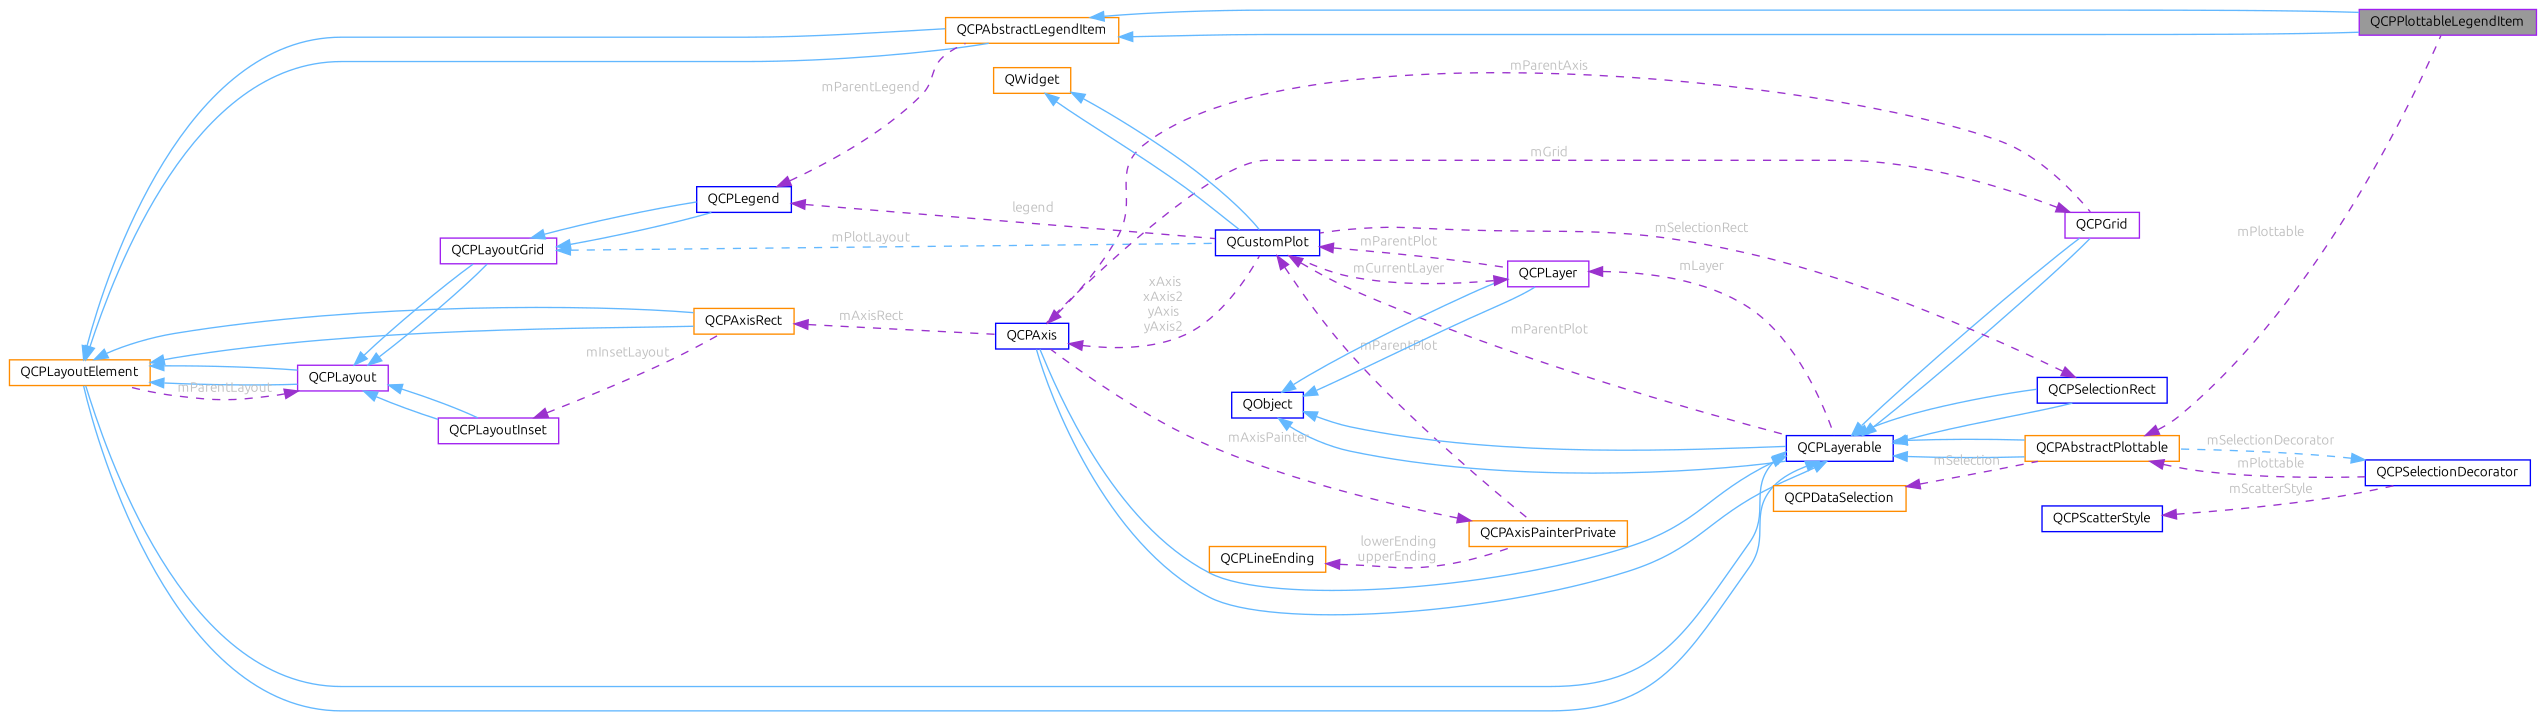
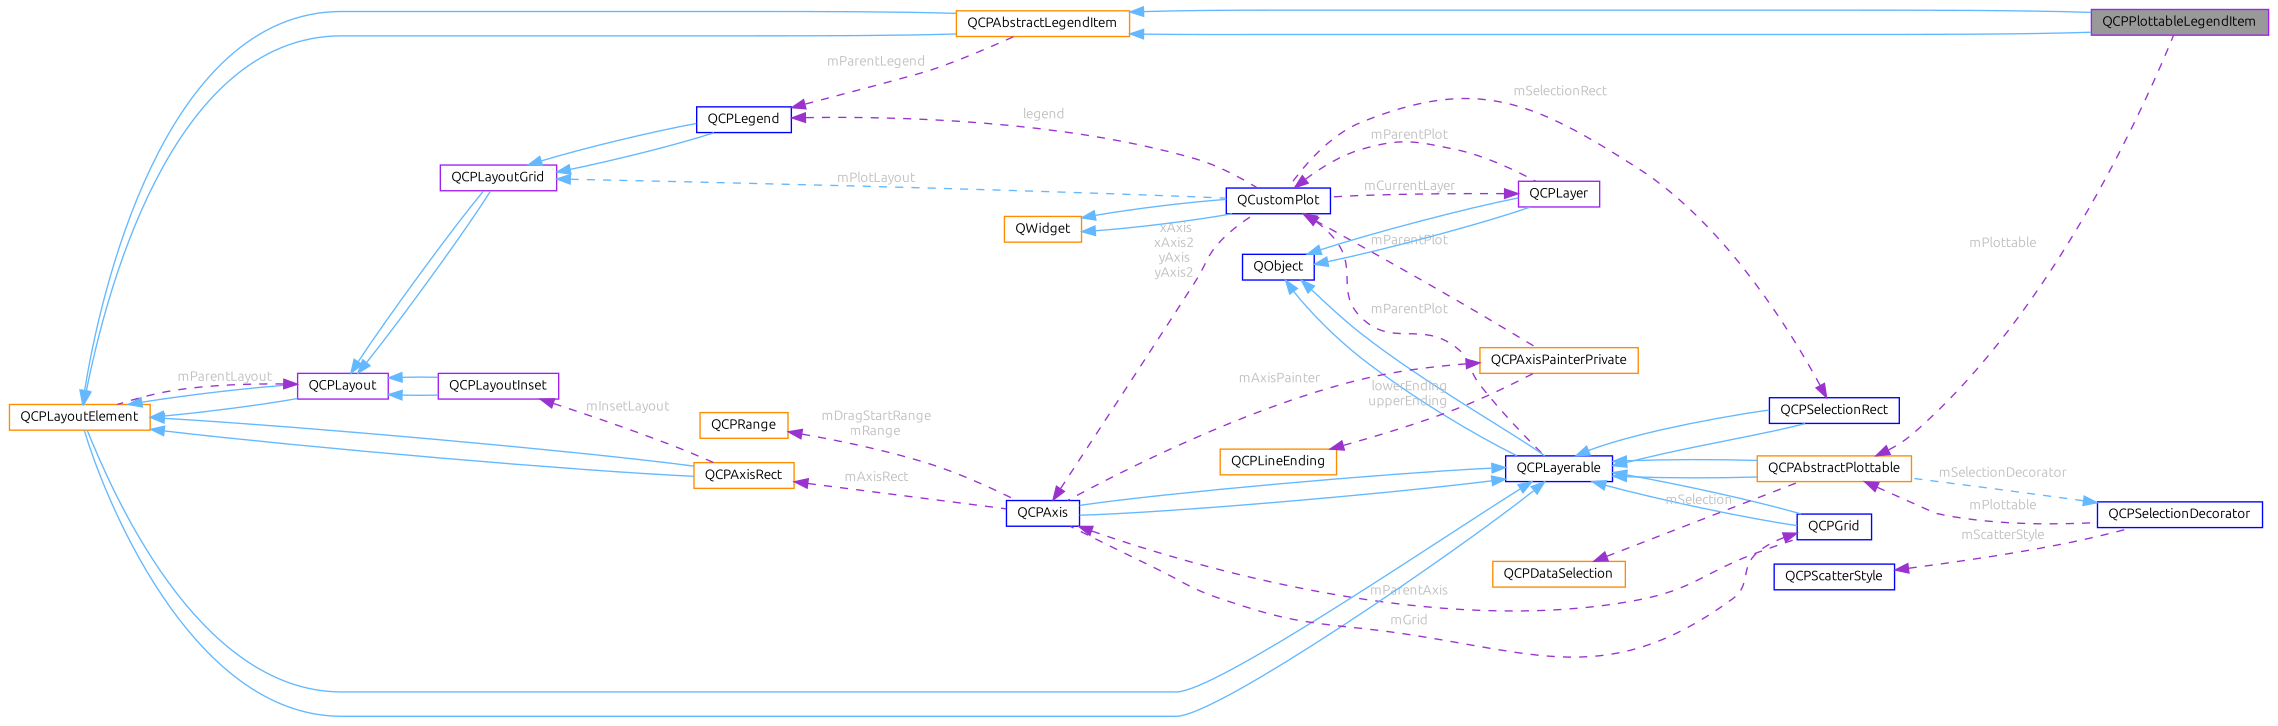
node "QCPGrid": color purple -> blue
edge "QCPLayerable" -> "QCPLayer": removed, label "mLayer"
node "QCPRange": added
